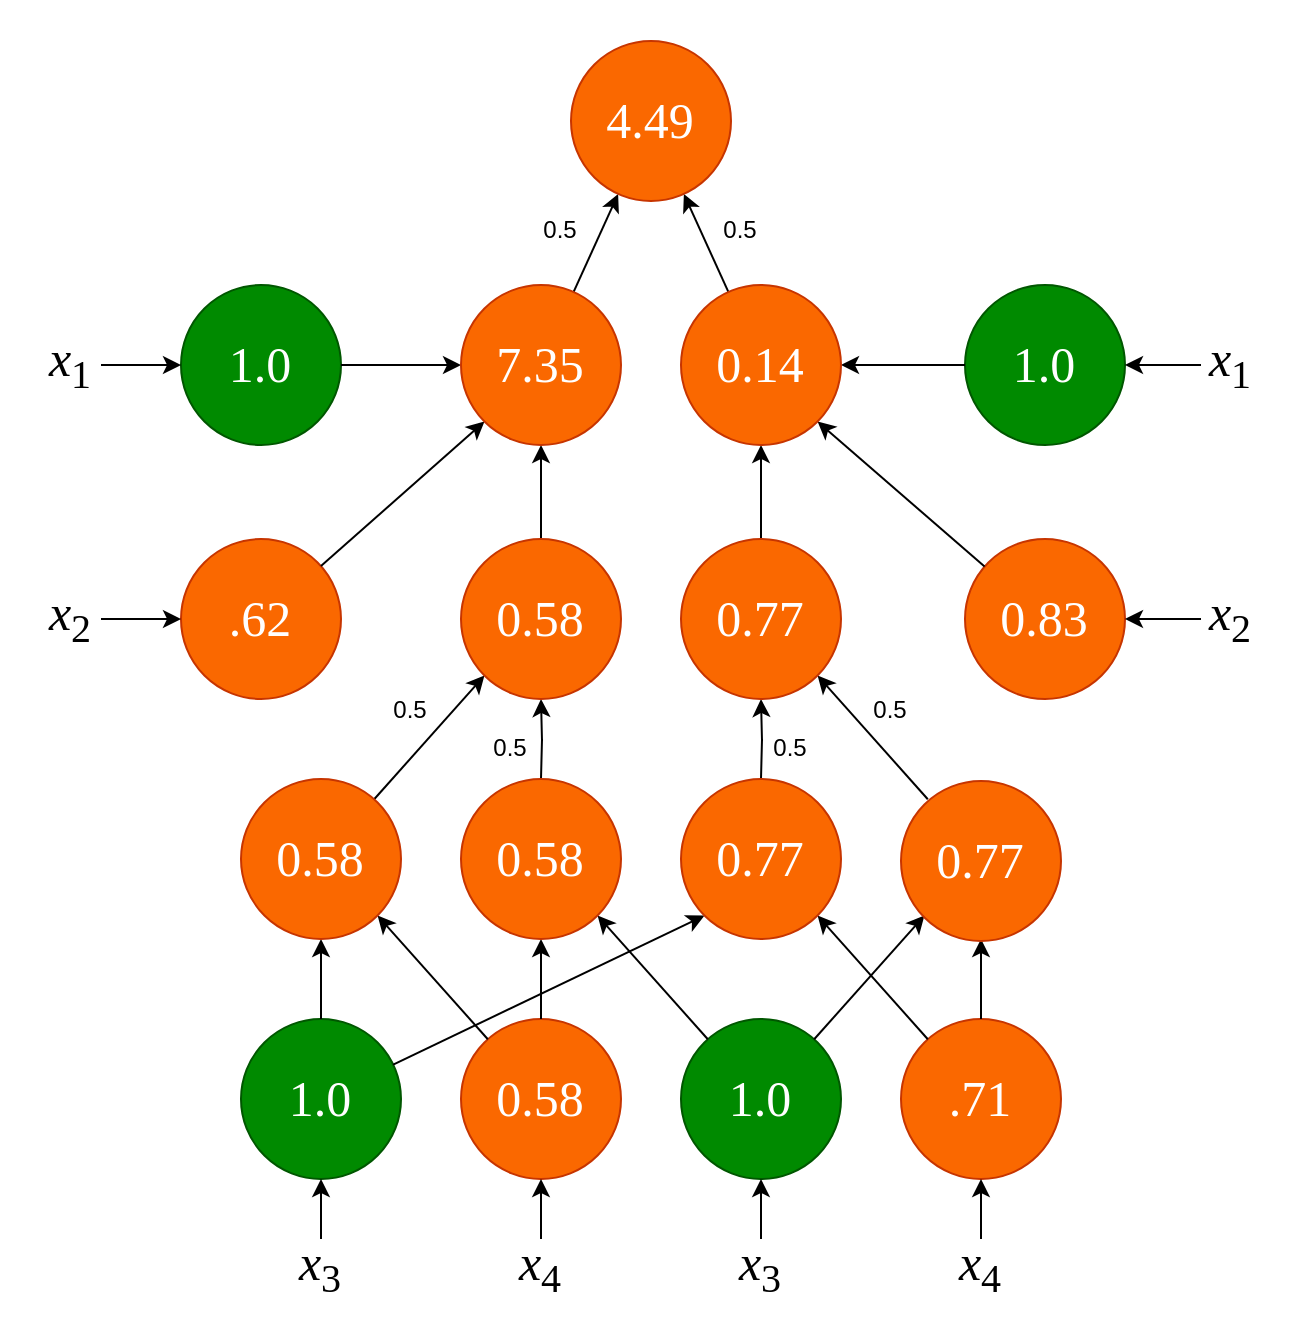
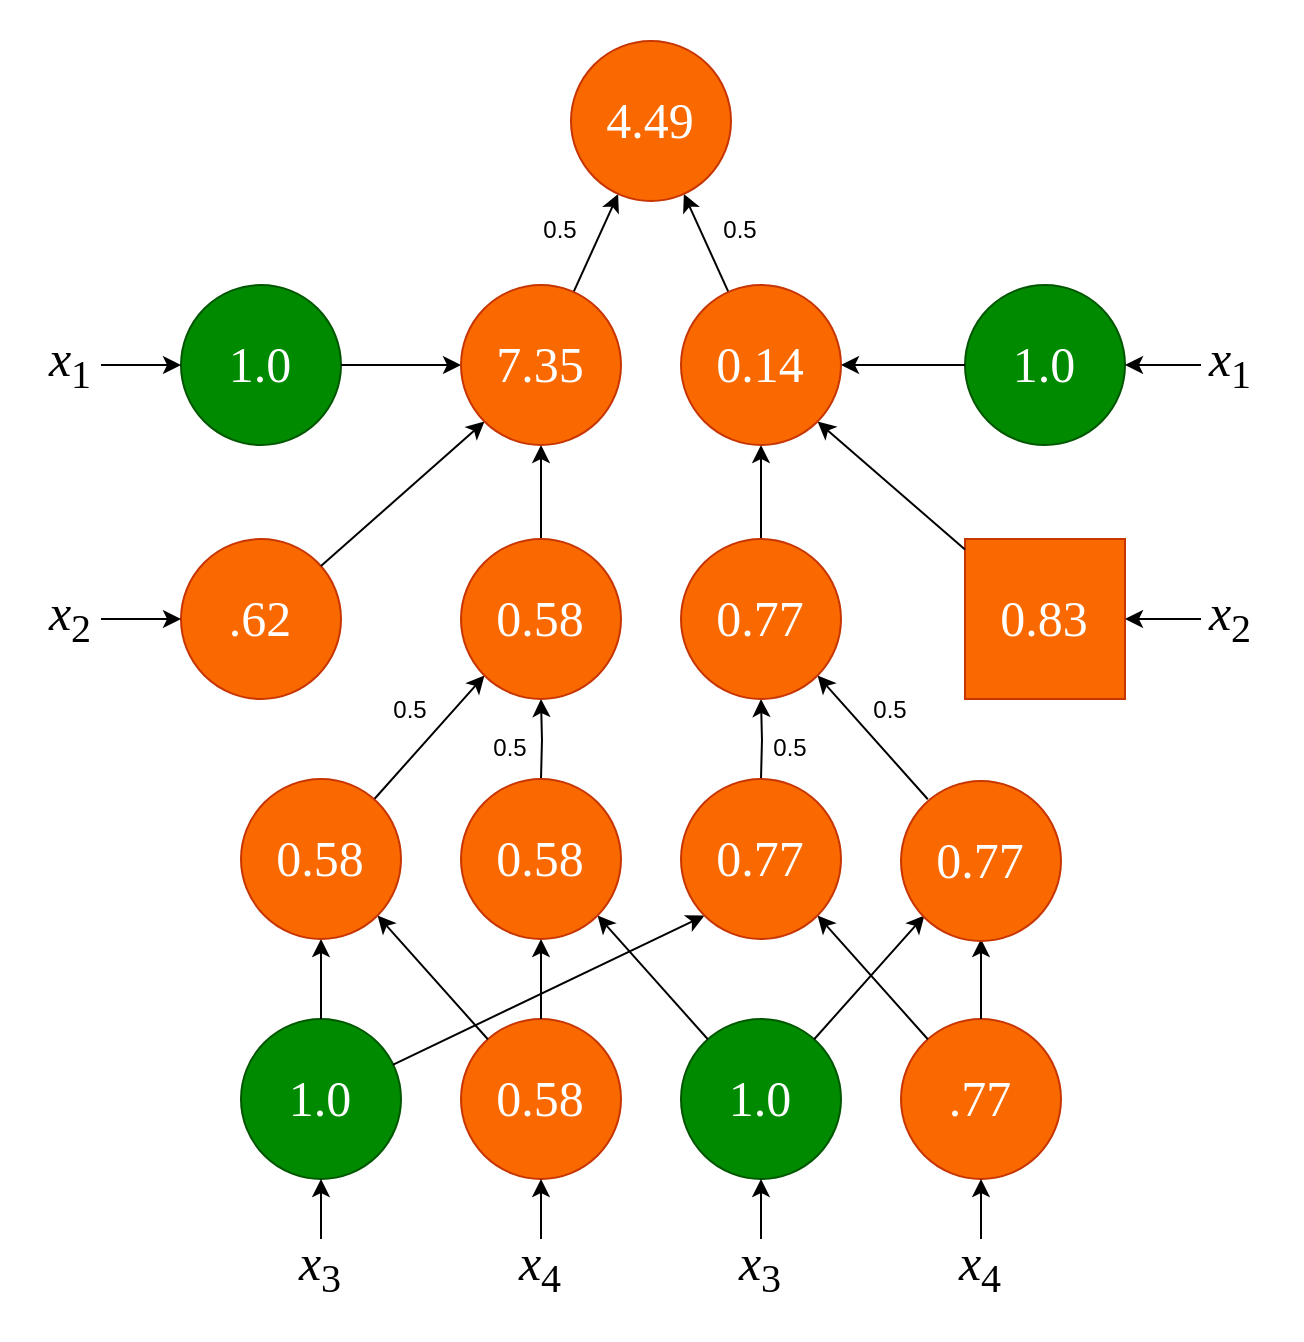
node "0.83": shape ellipse -> rectangle
node ".71": label ".71" -> ".77"
